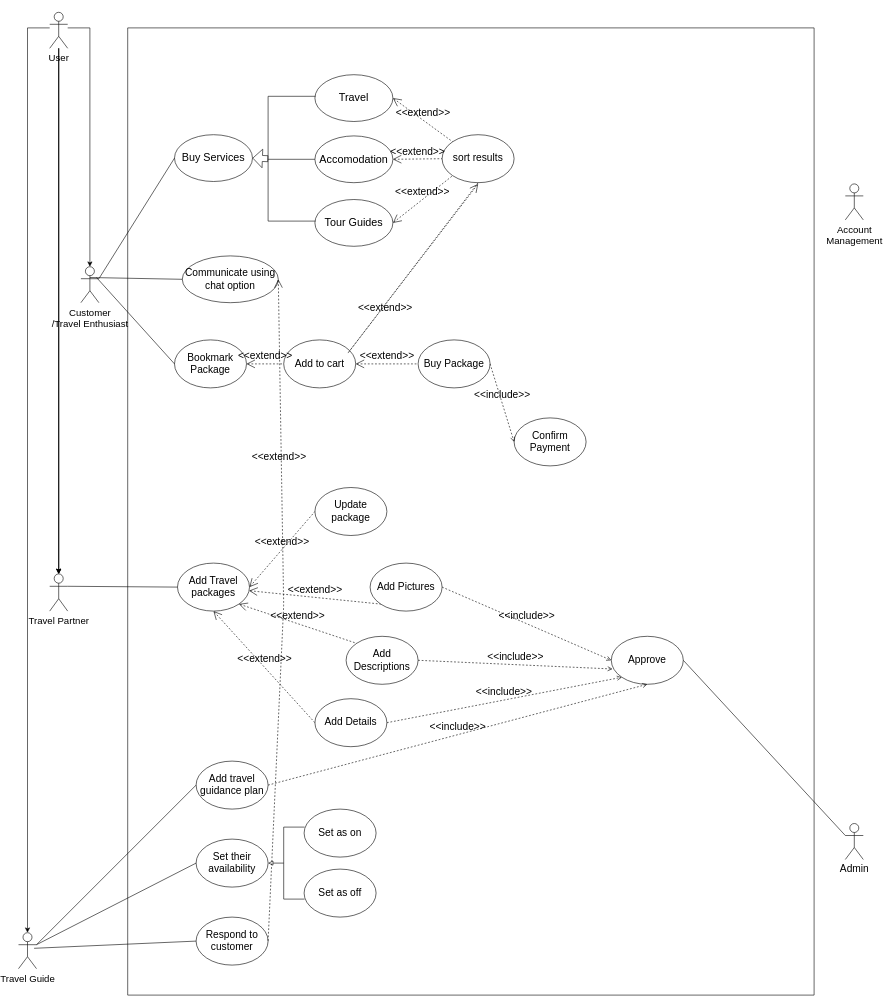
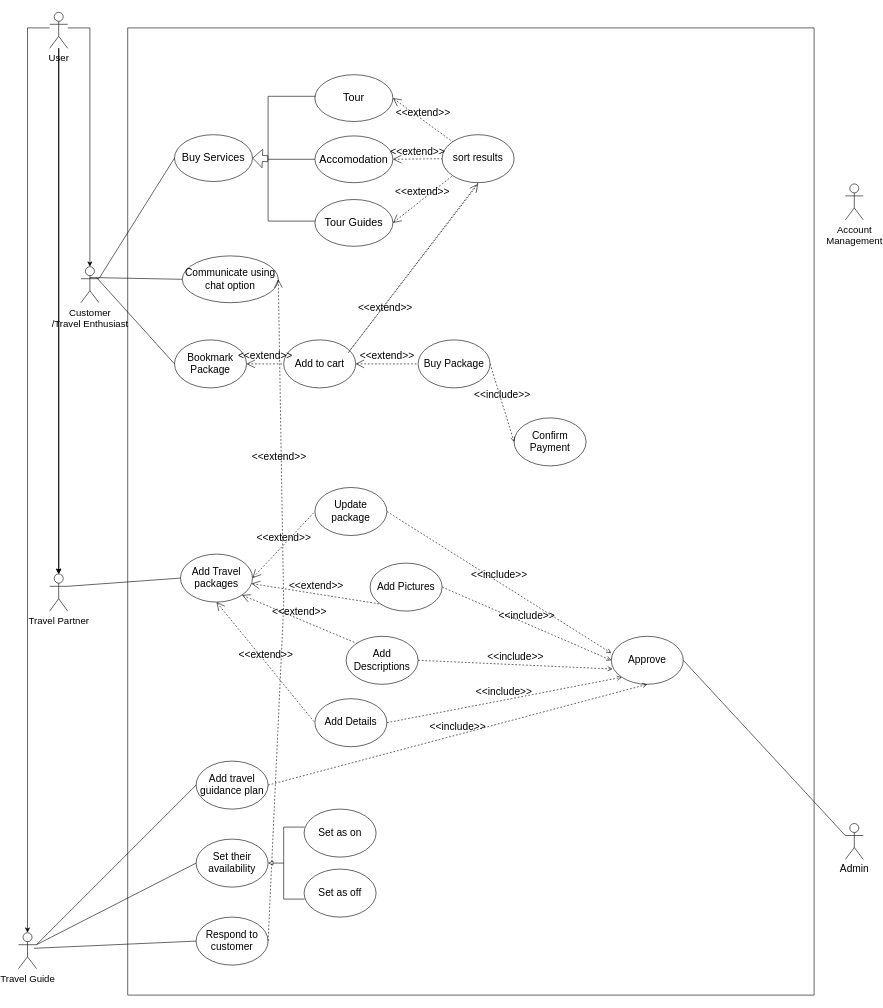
node "Travel": label "Travel" -> "Tour"
edge "Update package" -> "Approve": added, label "<<include>>"
node "Add Travel packages": moved (213, 587) -> (216, 578)
